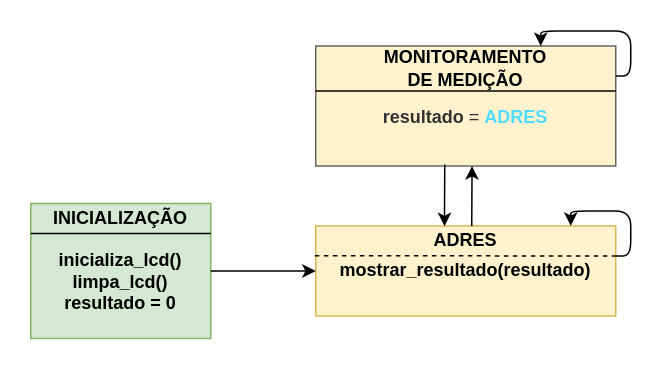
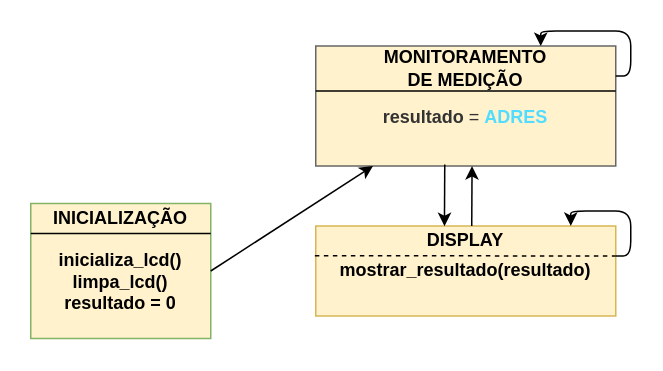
node "ADRES": label "ADRES" -> "DISPLAY"
node "inicializa_lcd() limpa_lcd() resultado = 0": fillcolor #d5e8d4 -> #fff2cc
edge "inicializa_lcd() limpa_lcd() resultado = 0" -> "mostrar_resultado(resultado)": now "inicializa_lcd() limpa_lcd() resultado = 0" -> "resultado = ADRES"
